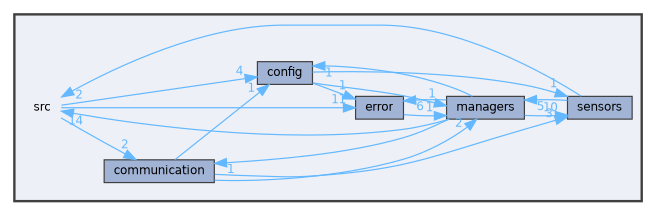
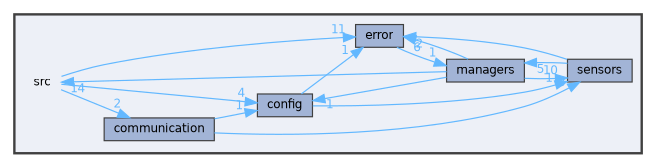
edge "sensors" -> "src": now "sensors" -> "error"
edge "config" -> "managers": removed
edge "managers" -> "communication": removed
edge "communication" -> "managers": removed
